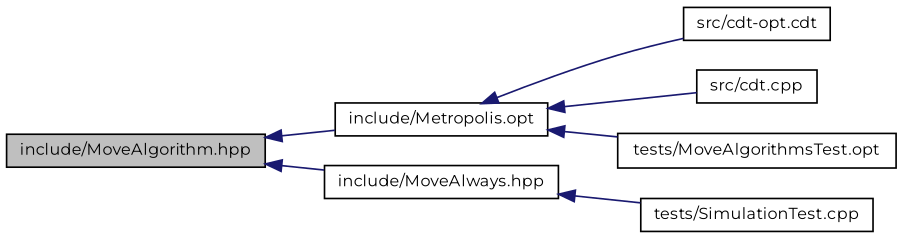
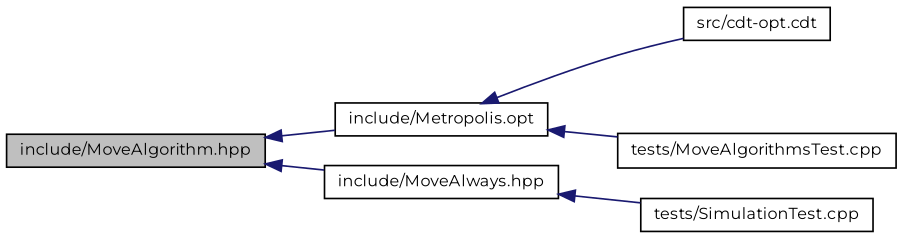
node "src/cdt.cpp": removed
node "tests/MoveAlgorithmsTest.opt": label "tests/MoveAlgorithmsTest.opt" -> "tests/MoveAlgorithmsTest.cpp"
